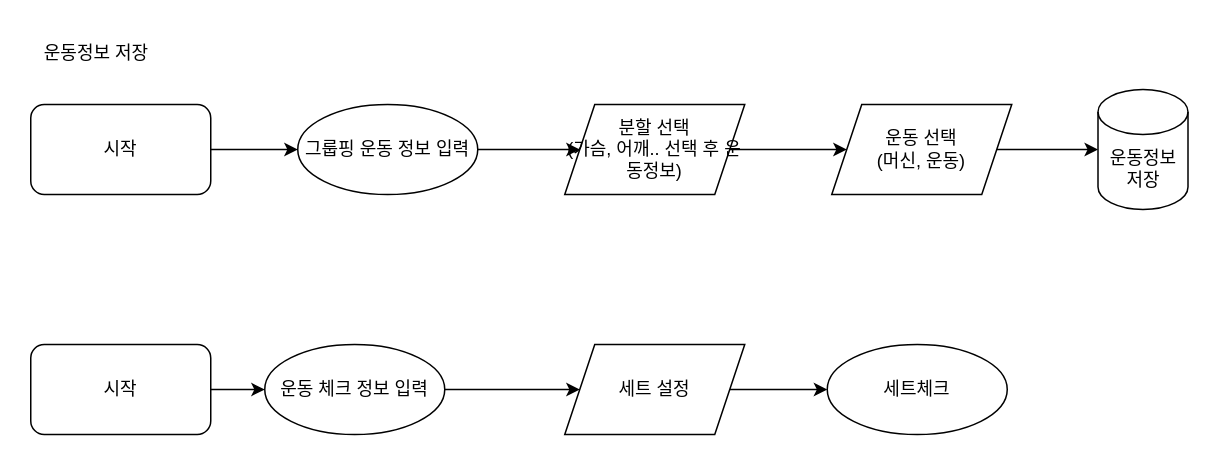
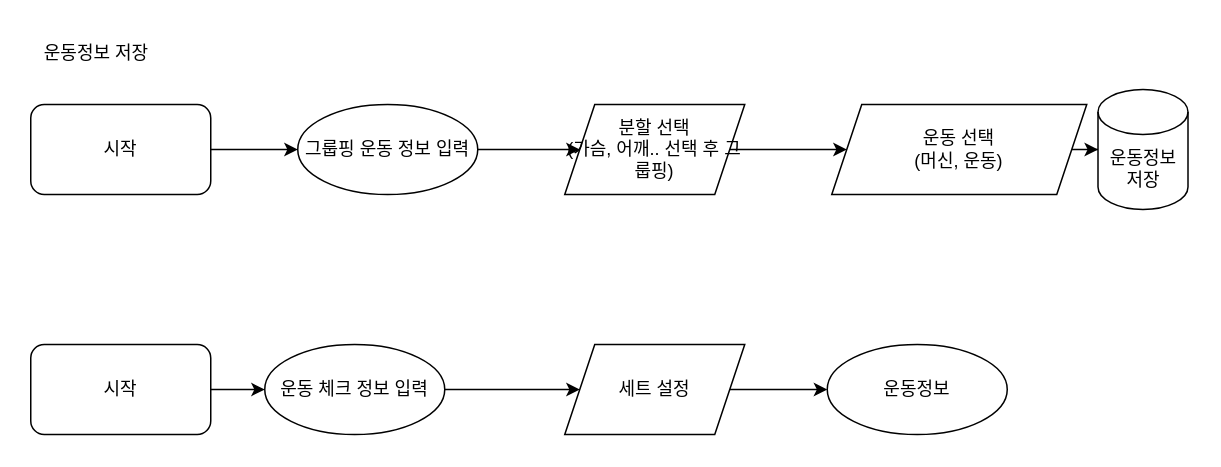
node "분할 선택 (가슴, 어깨.. 선택 후 운동정보)": label "분할 선택 (가슴, 어깨.. 선택 후 운동정보)" -> "분할 선택 (가슴, 어깨.. 선택 후 그룹핑)"
node "운동 선택 (머신, 운동)": size 180x90 -> 255x90
node "세트체크": label "세트체크" -> "운동정보"
